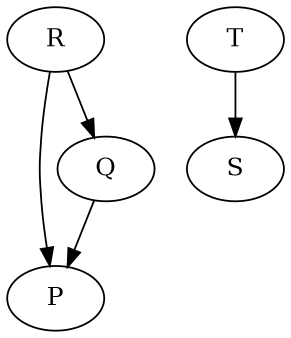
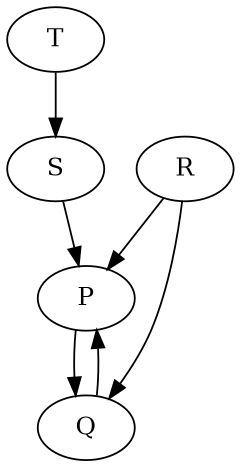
edge "S" -> "P": added
edge "P" -> "Q": added
